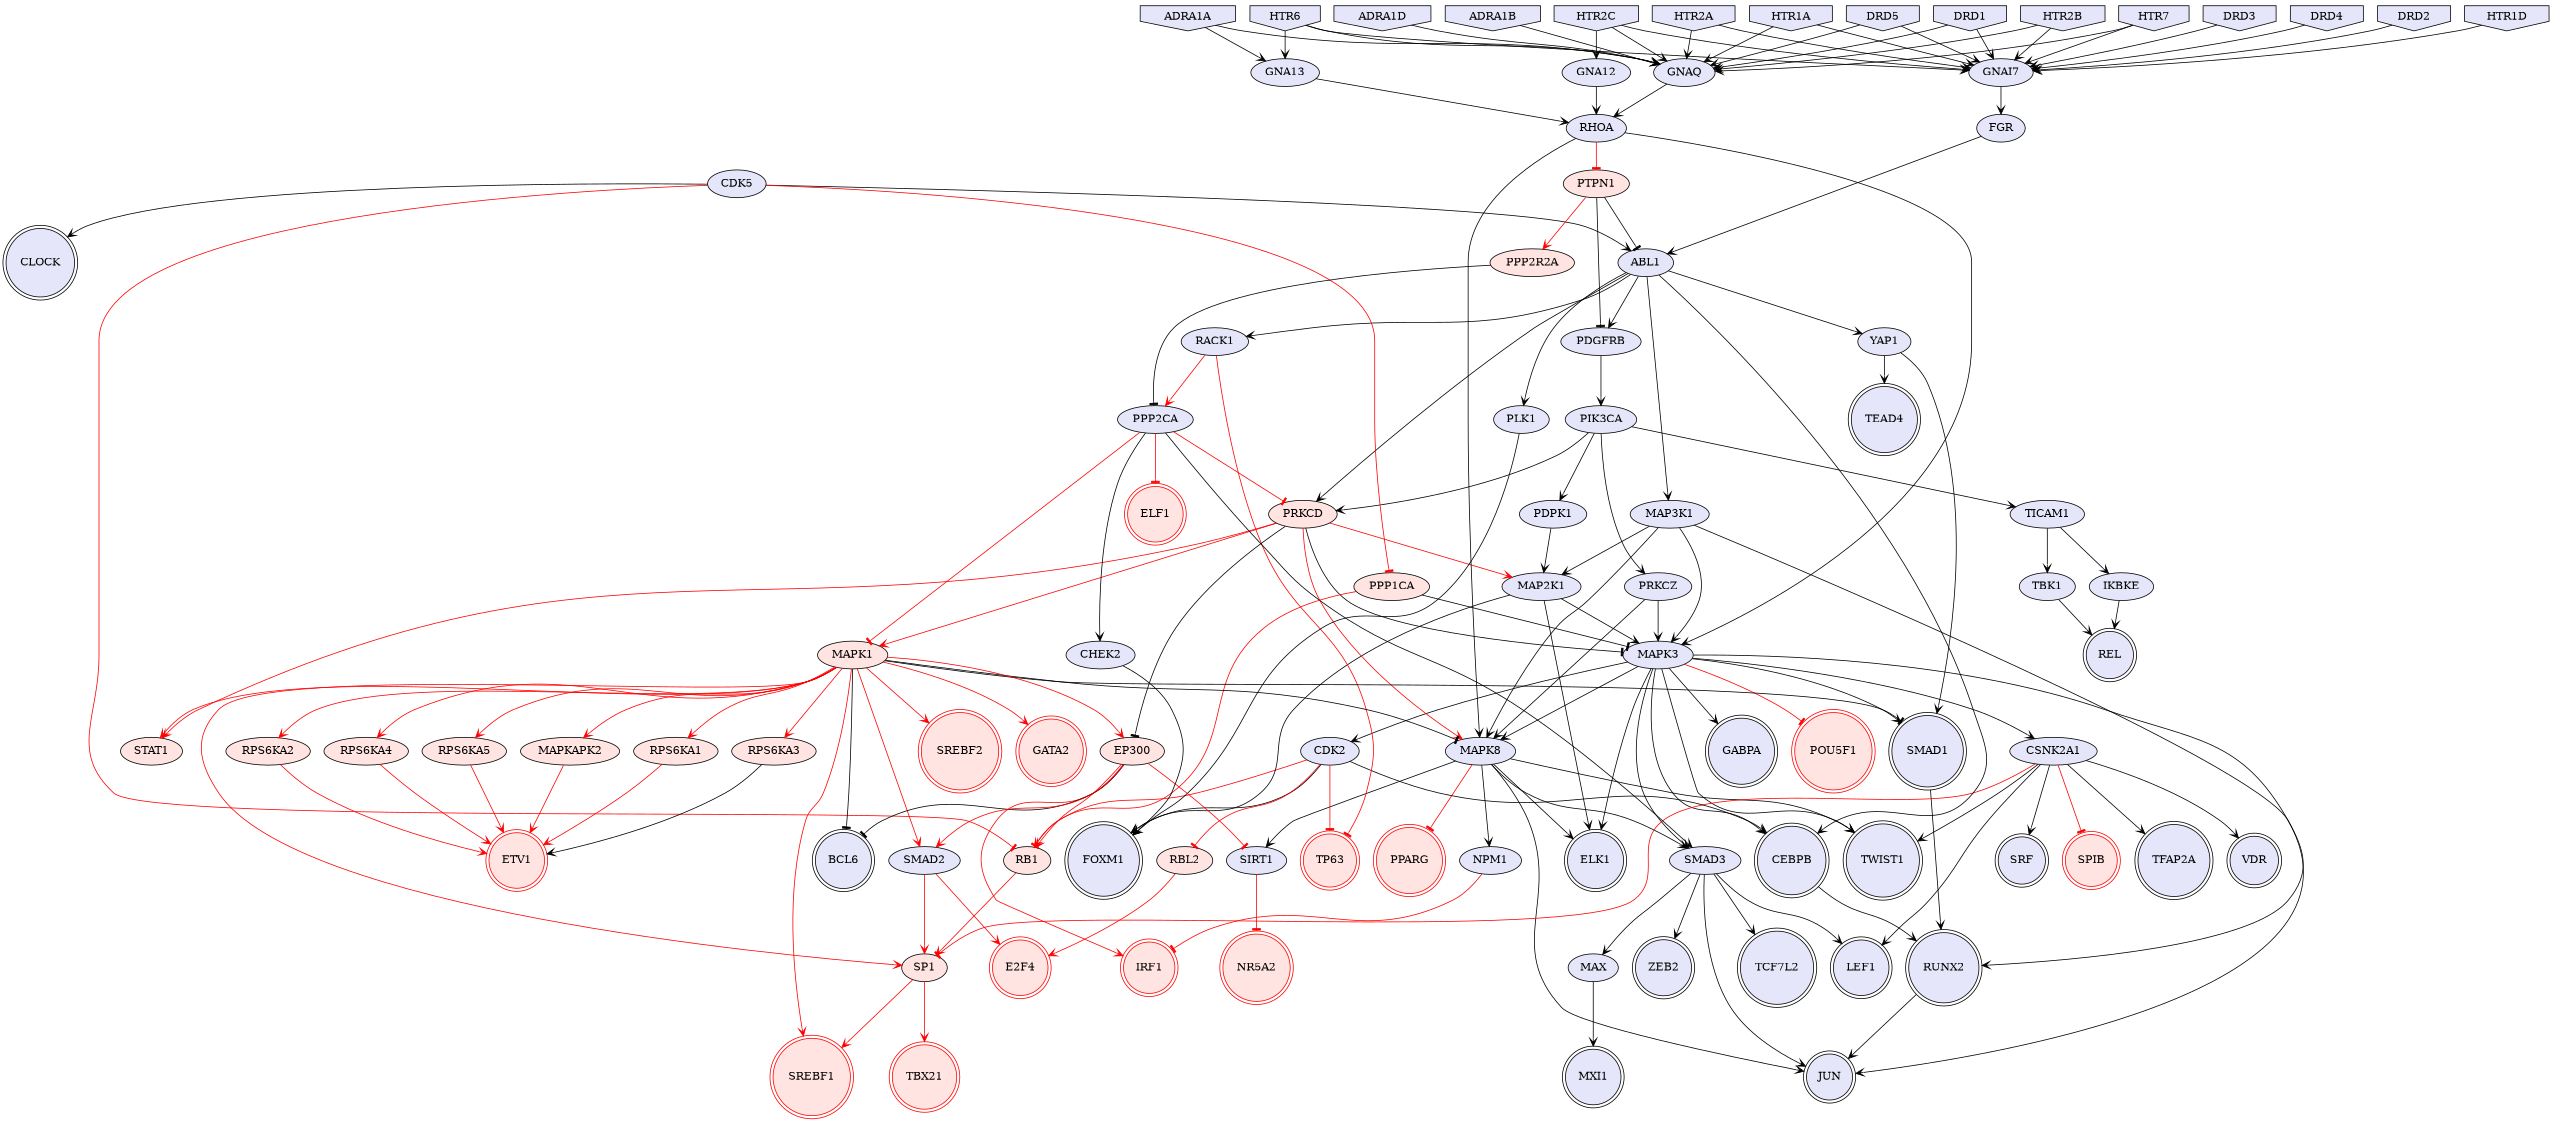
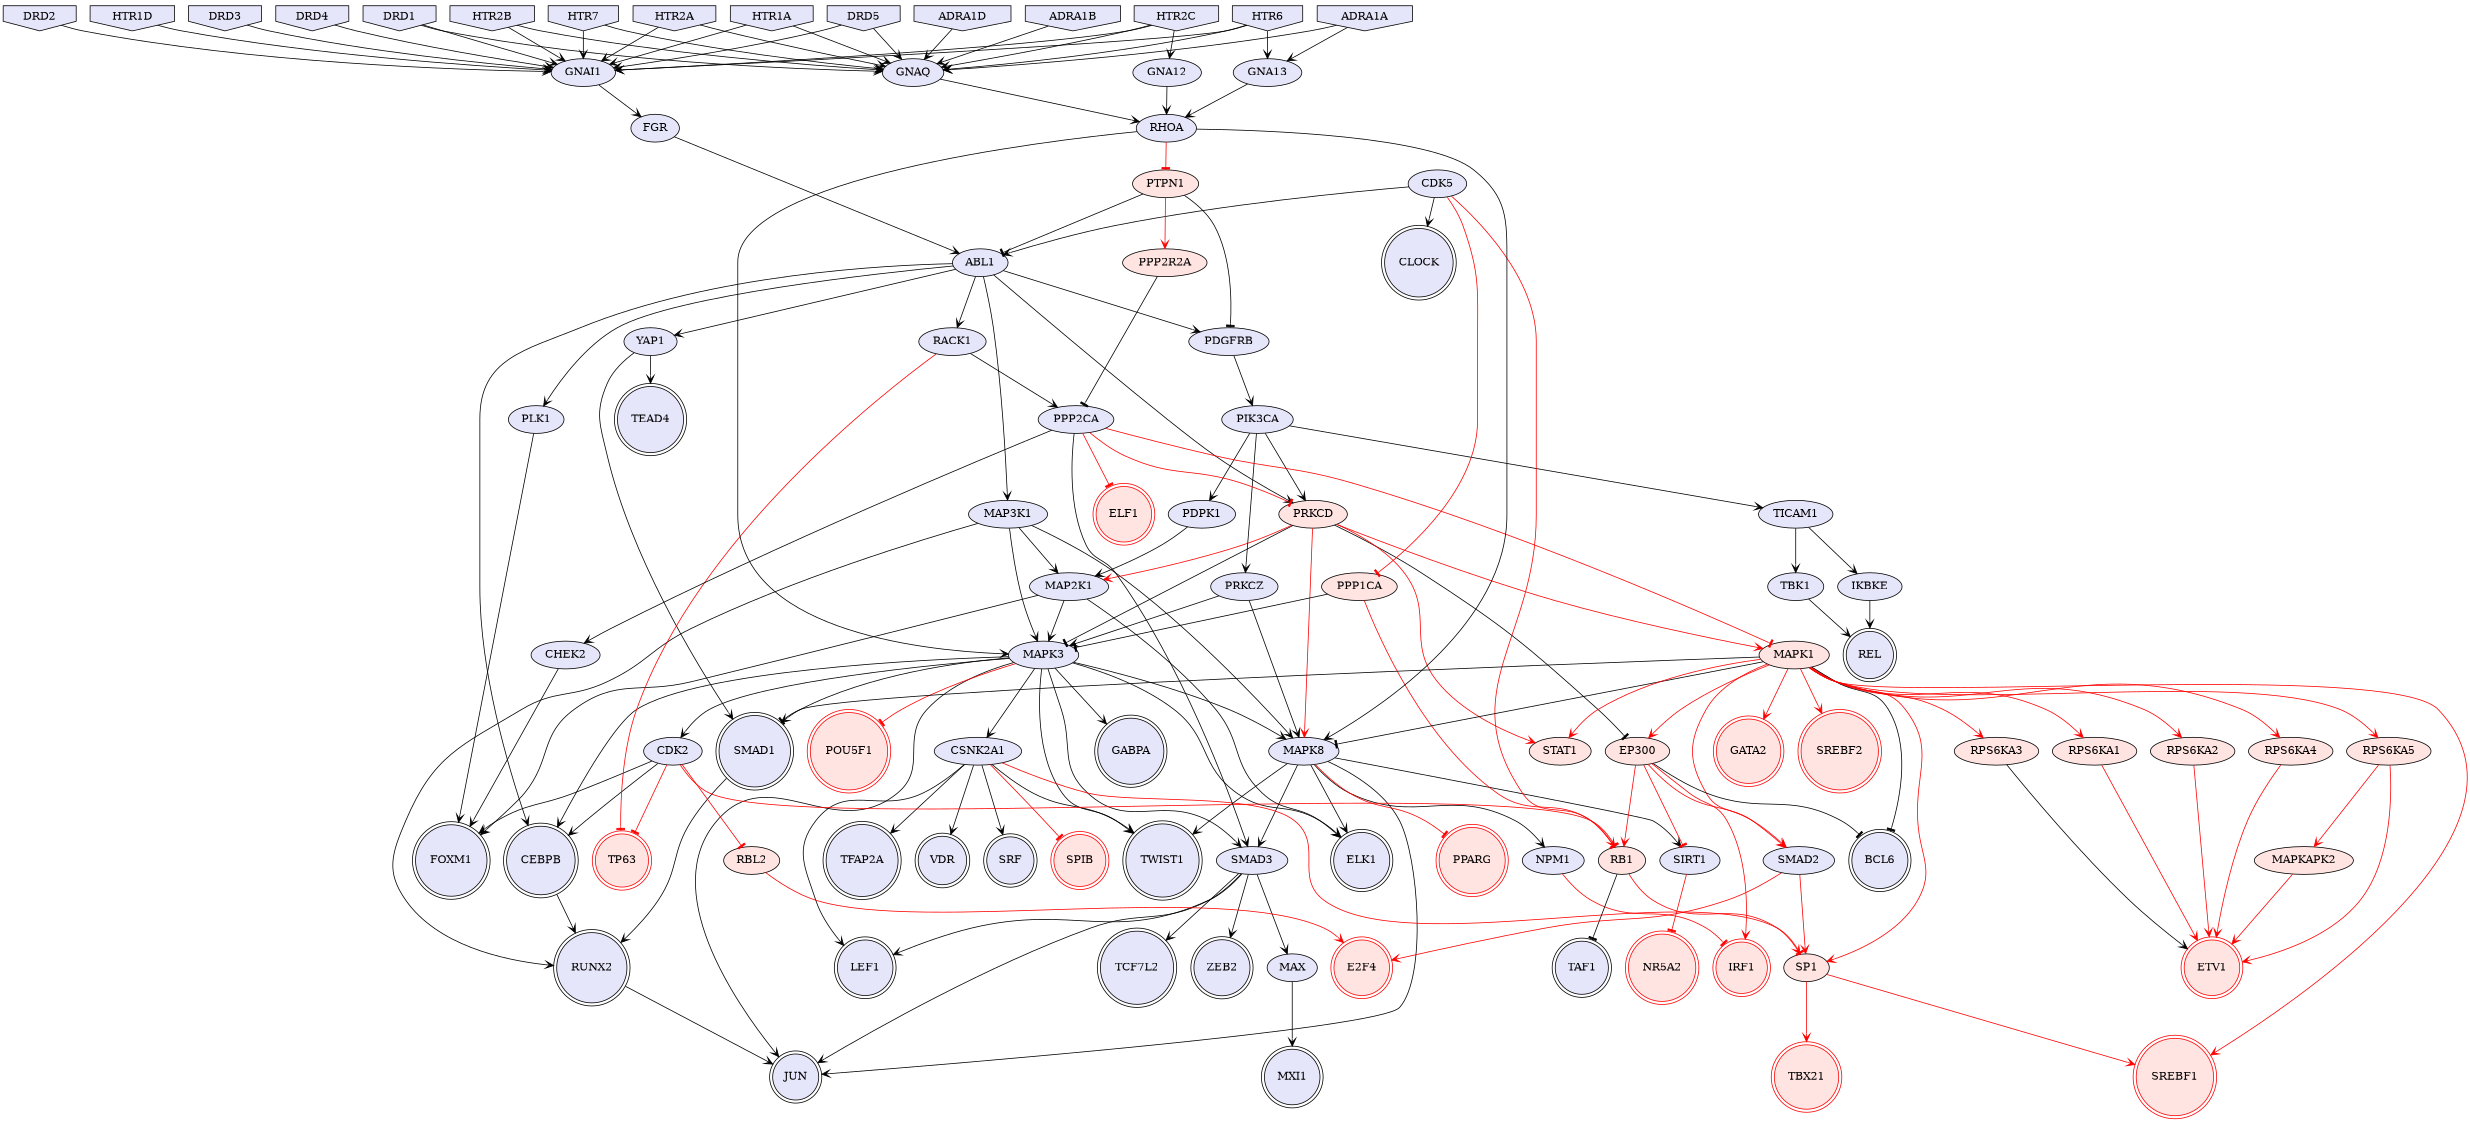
node "GNAI7": label "GNAI7" -> "GNAI1"
edge "RACK1" -> "PPP2CA": color red -> black
edge "MAPK1" -> "MAPKAPK2": now "RPS6KA5" -> "MAPKAPK2"
node "TAF1": added
